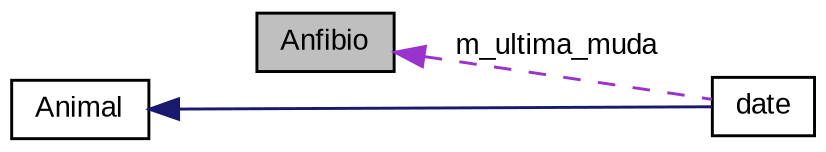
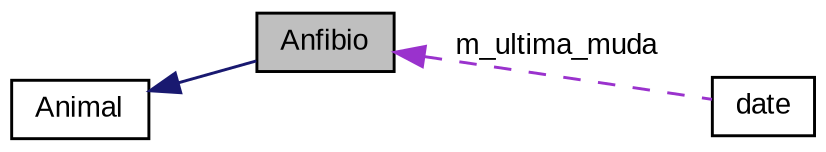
edge "date" -> "Animal": now "Anfibio" -> "Animal"
